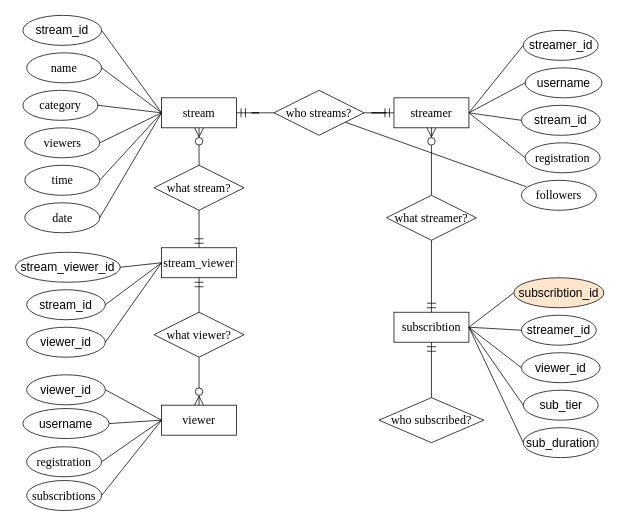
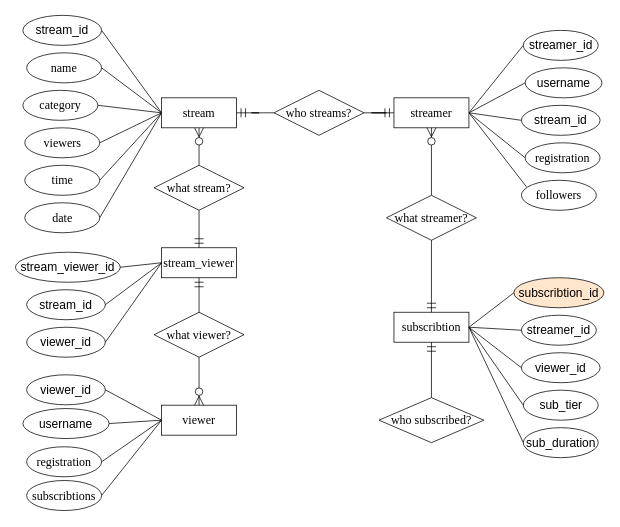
edge "who streams?" -- "followers": now "streamer" -- "followers"
